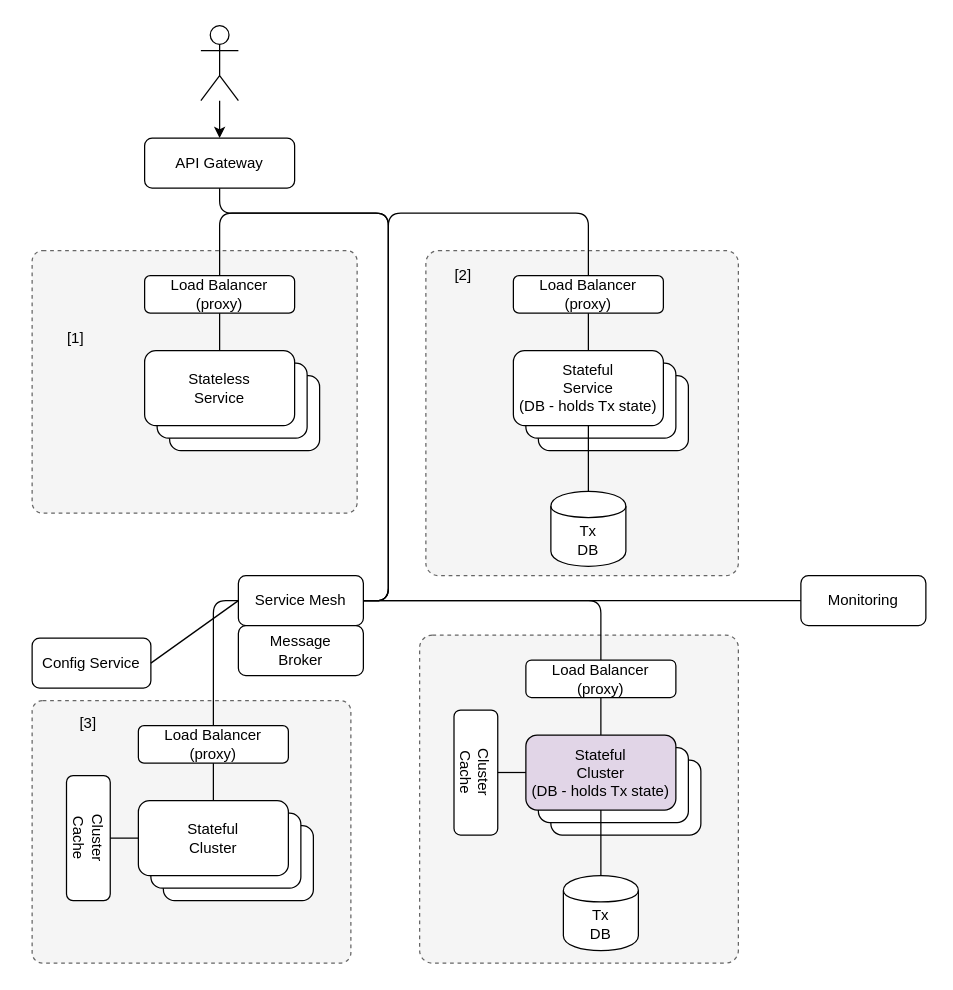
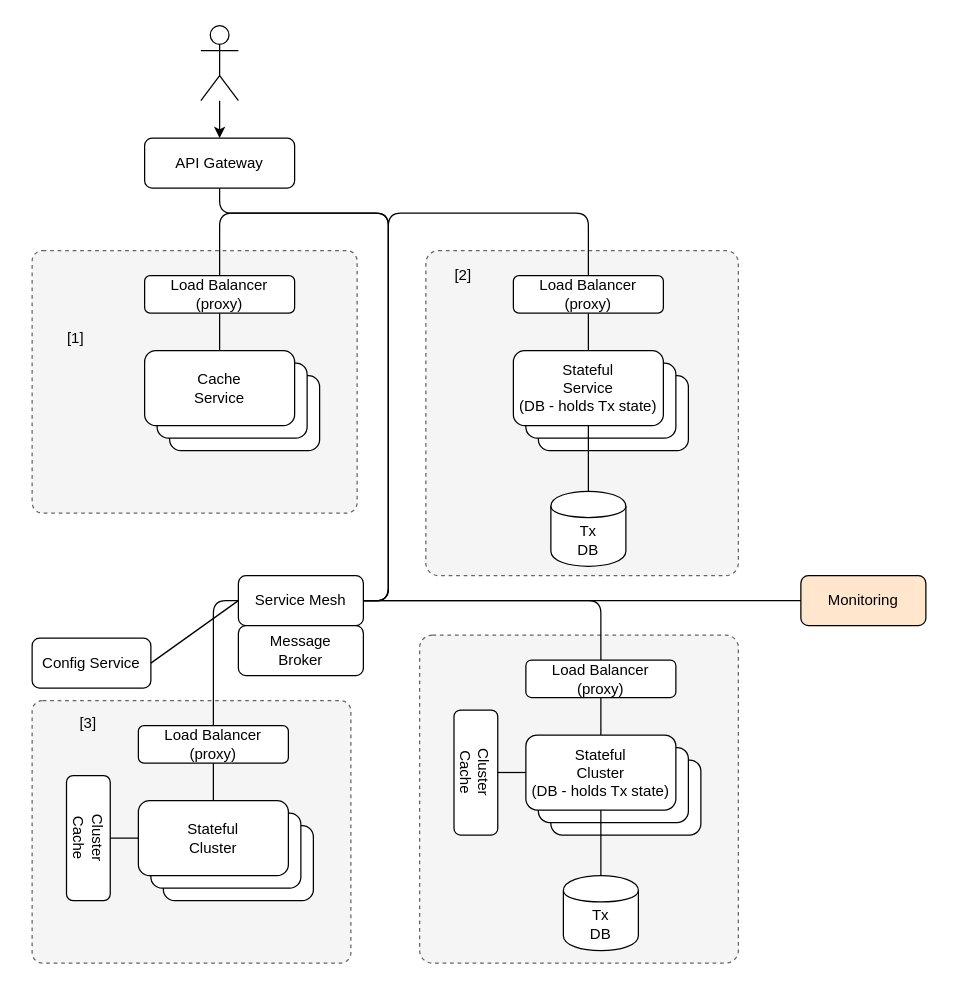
node "Stateless Service": label "Stateless Service" -> "Cache Service"
node "Monitoring": fillcolor #ffffff -> #ffe6cc
node "Stateful Cluster (DB - holds Tx state)": fillcolor #e1d5e7 -> #ffffff
